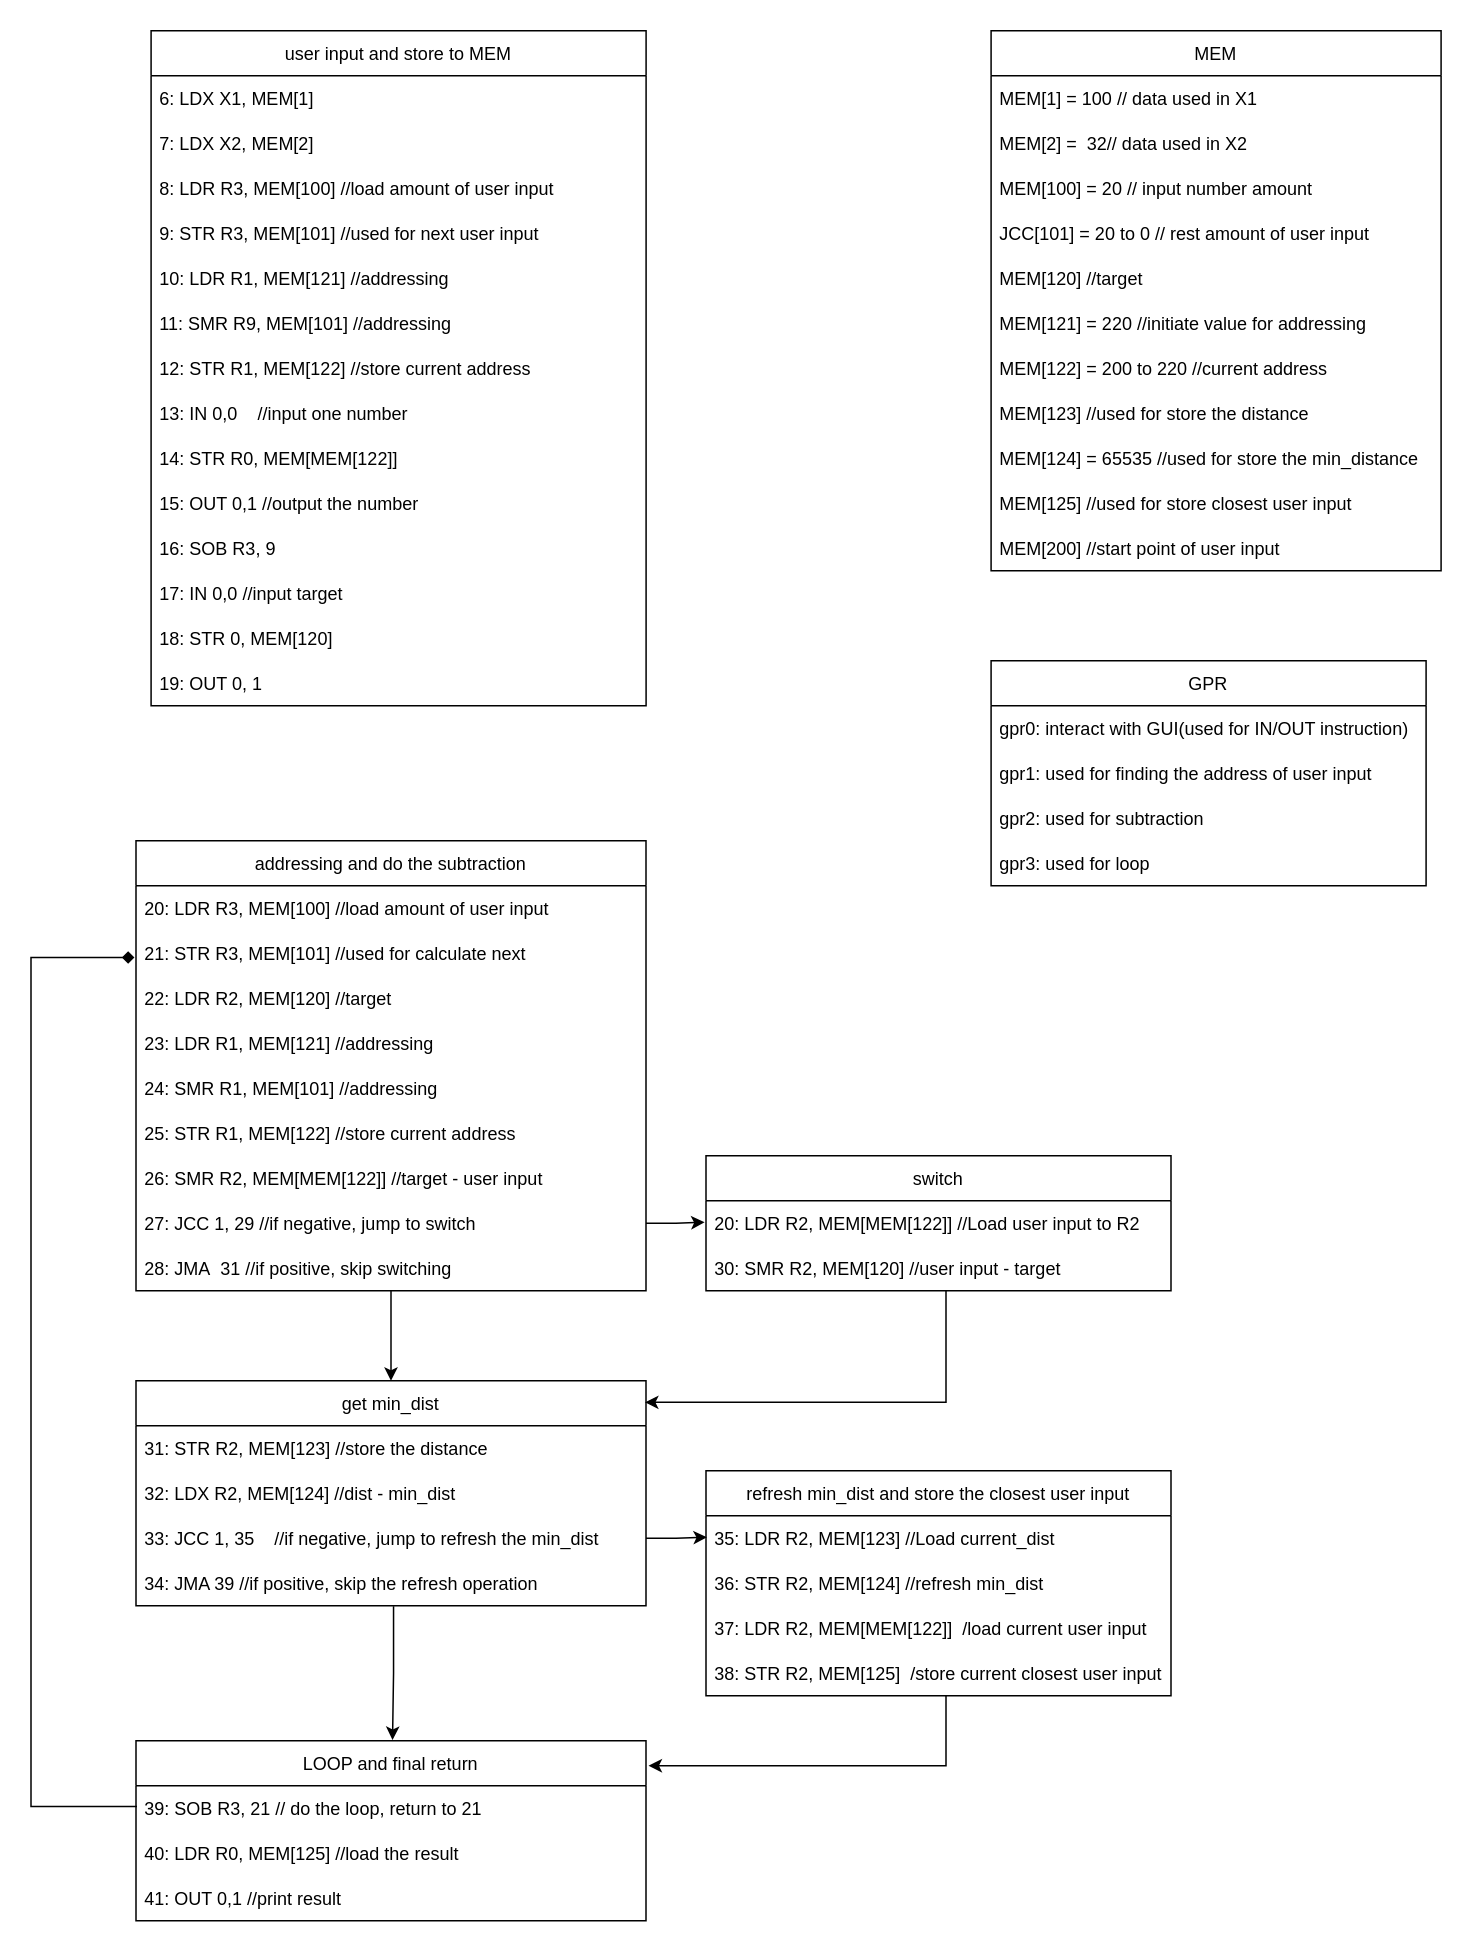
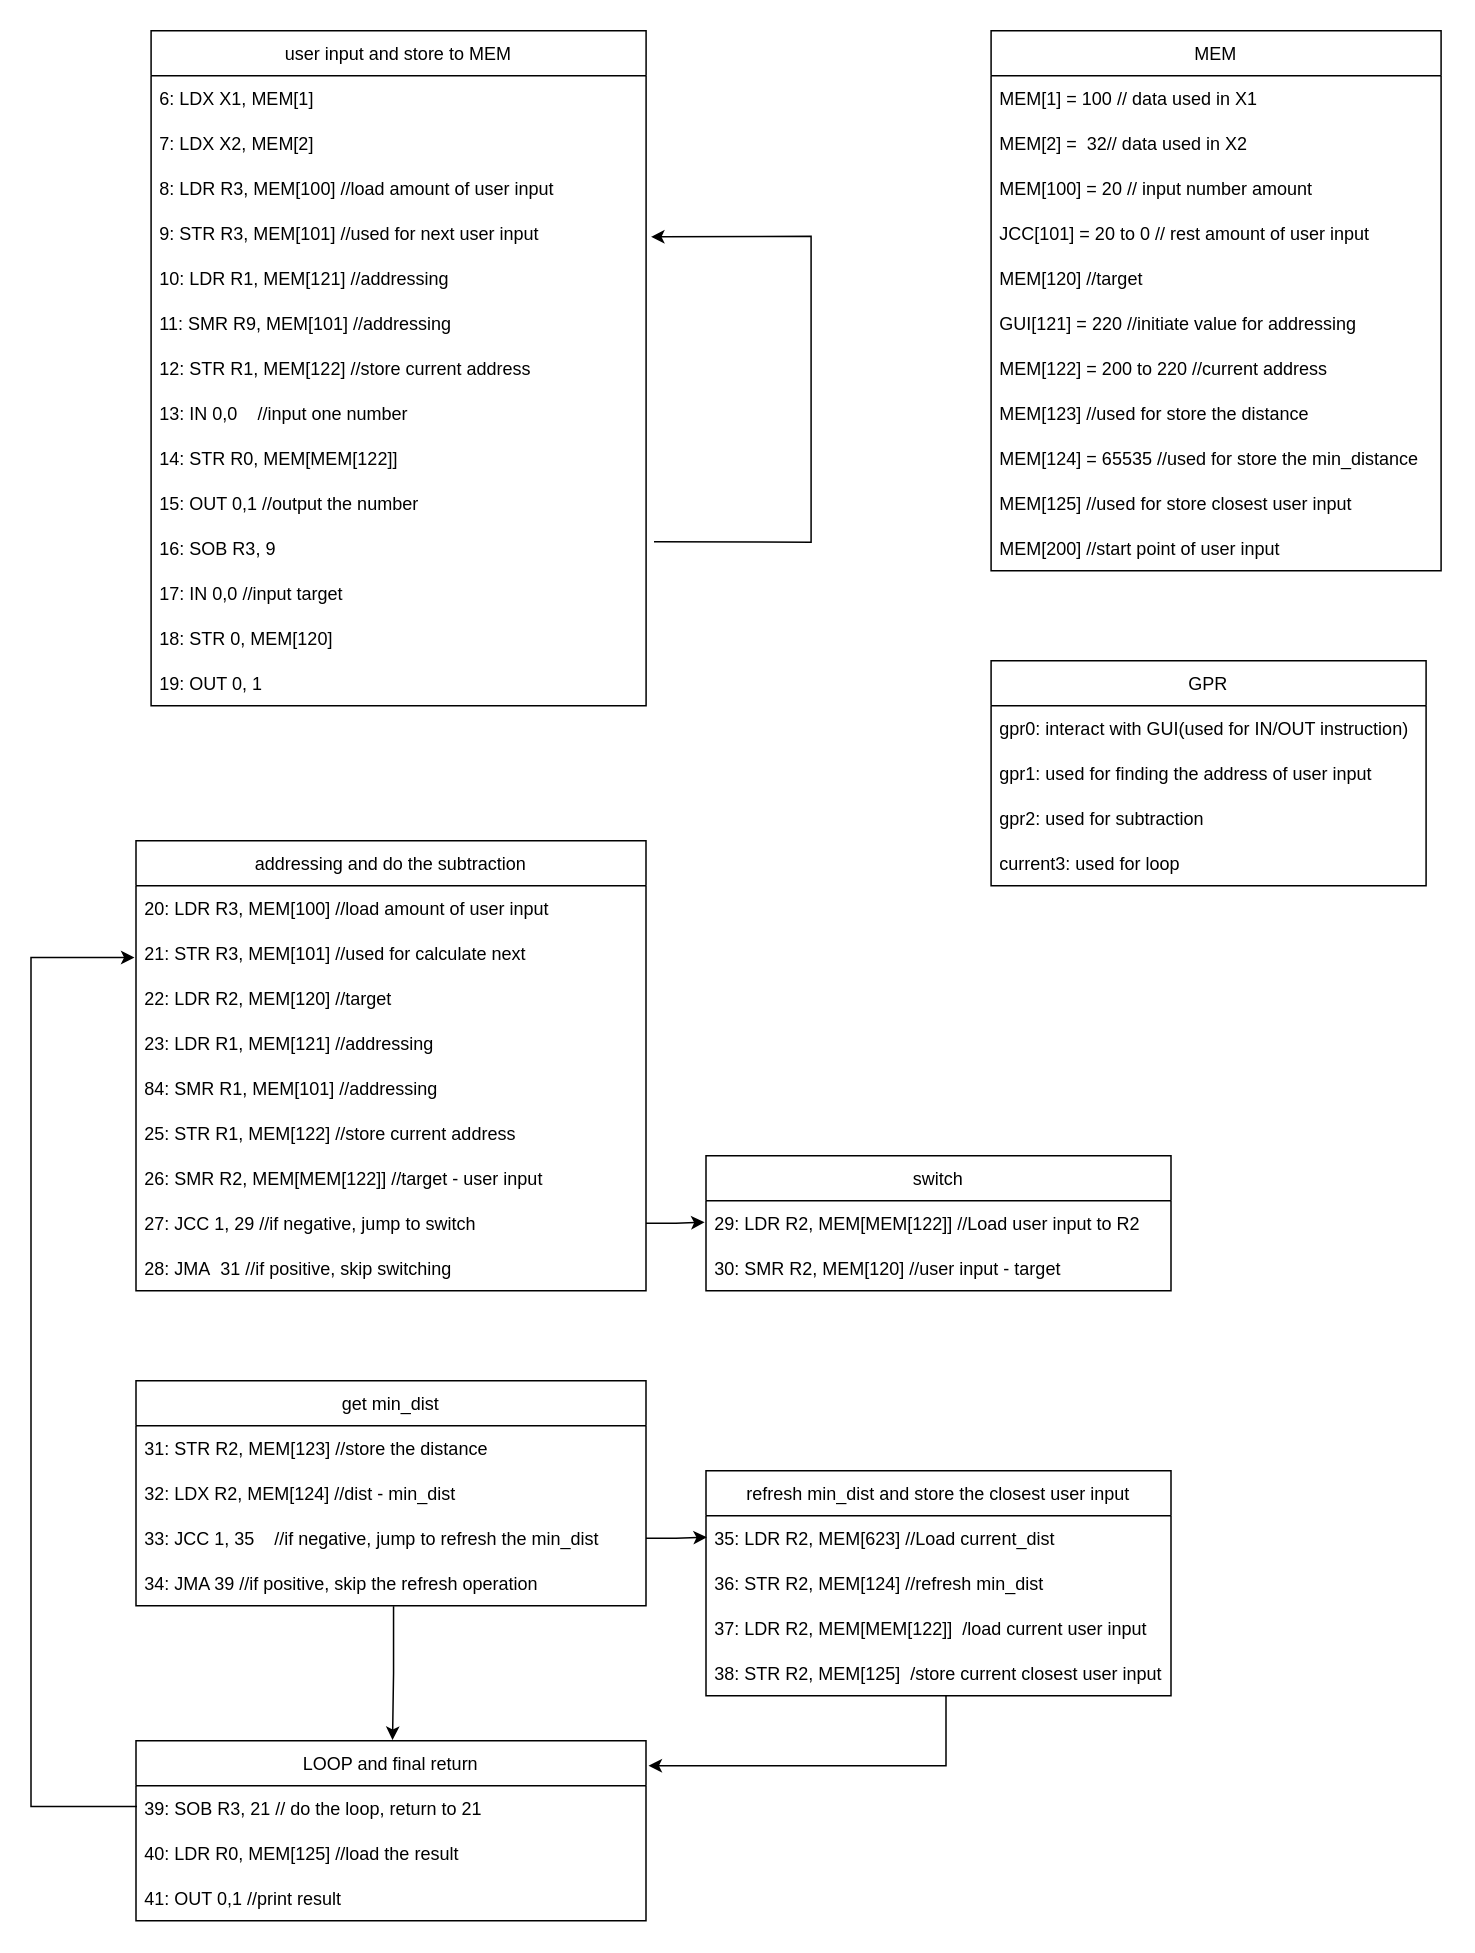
node "MEM[121] = 220 //initiate value for addressing": label "MEM[121] = 220 //initiate value for addressing" -> "GUI[121] = 220 //initiate value for addressing"
edge "16: SOB R3, 9" -> "9: STR R3, MEM[101] //used for next user input": added
node "gpr3: used for loop": label "gpr3: used for loop" -> "current3: used for loop"
edge "39: SOB R3, 21 // do the loop, return to 21" -> "21: STR R3, MEM[101] //used for calculate next": arrowhead diamond -> classic
node "24: SMR R1, MEM[101] //addressing": label "24: SMR R1, MEM[101] //addressing" -> "84: SMR R1, MEM[101] //addressing"
node "20: LDR R2, MEM[MEM[122]] //Load user input to R2": label "20: LDR R2, MEM[MEM[122]] //Load user input to R2" -> "29: LDR R2, MEM[MEM[122]] //Load user input to R2"
edge "28: JMA 31 //if positive, skip switching" -> "get min_dist": removed
edge "30: SMR R2, MEM[120] //user input - target" -> "get min_dist": removed
node "35: LDR R2, MEM[123] //Load current_dist": label "35: LDR R2, MEM[123] //Load current_dist" -> "35: LDR R2, MEM[623] //Load current_dist"
